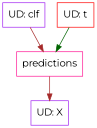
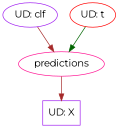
node "UD: clf": shape box -> ellipse
node "UD: t": shape box -> ellipse
node "predictions": shape box -> ellipse
